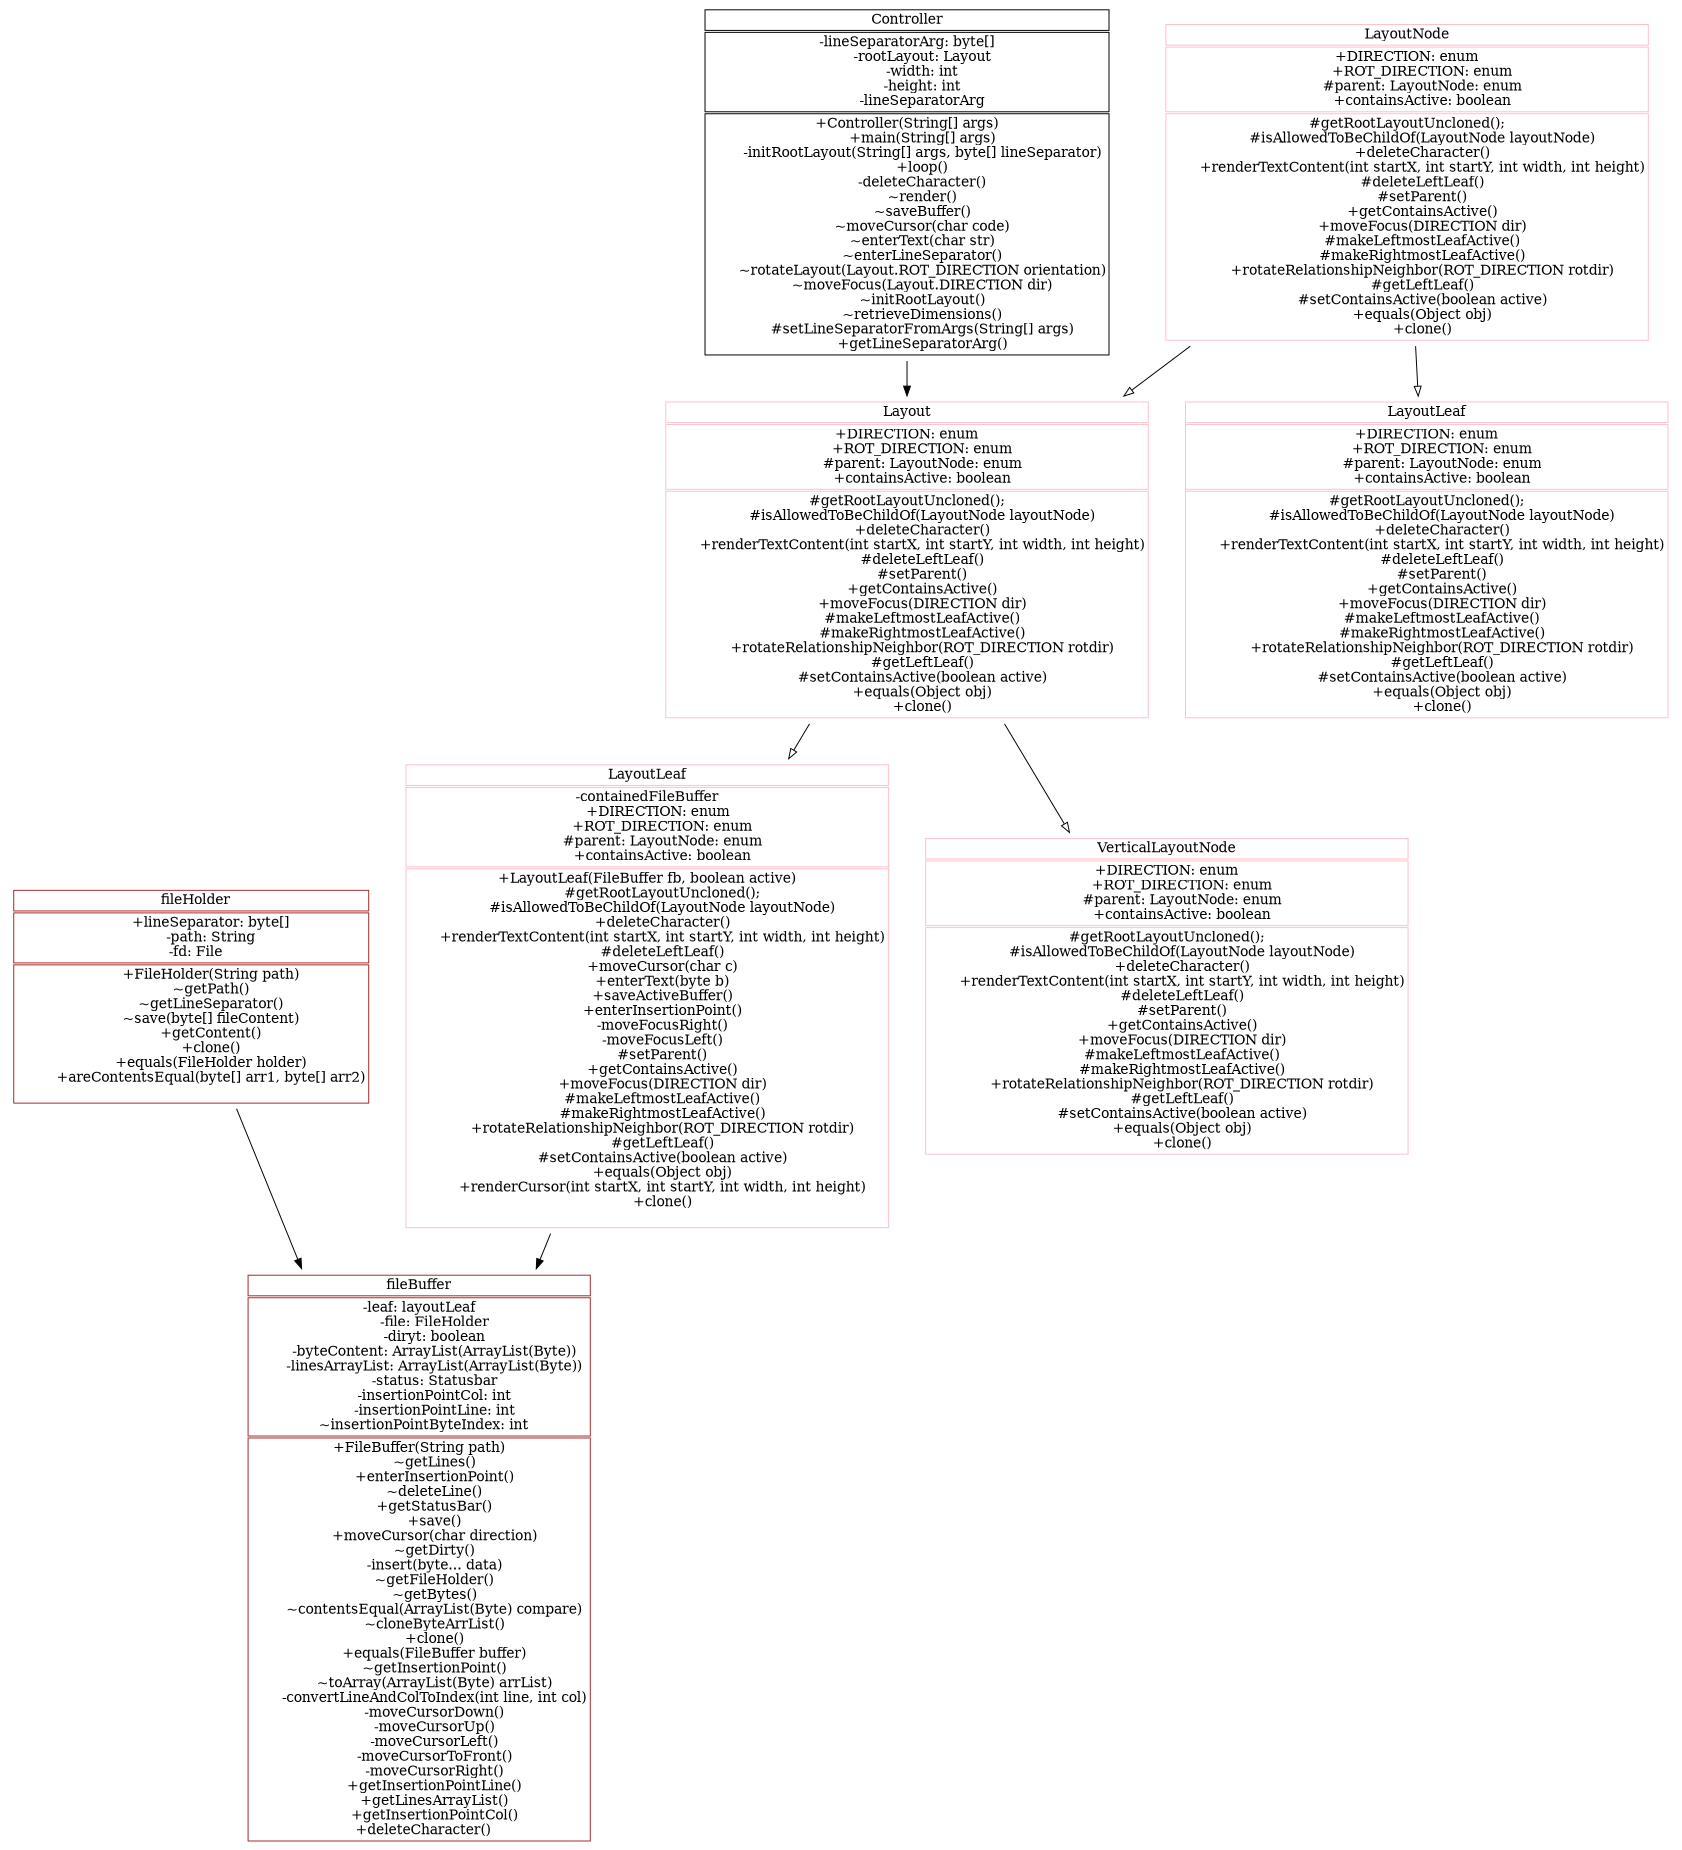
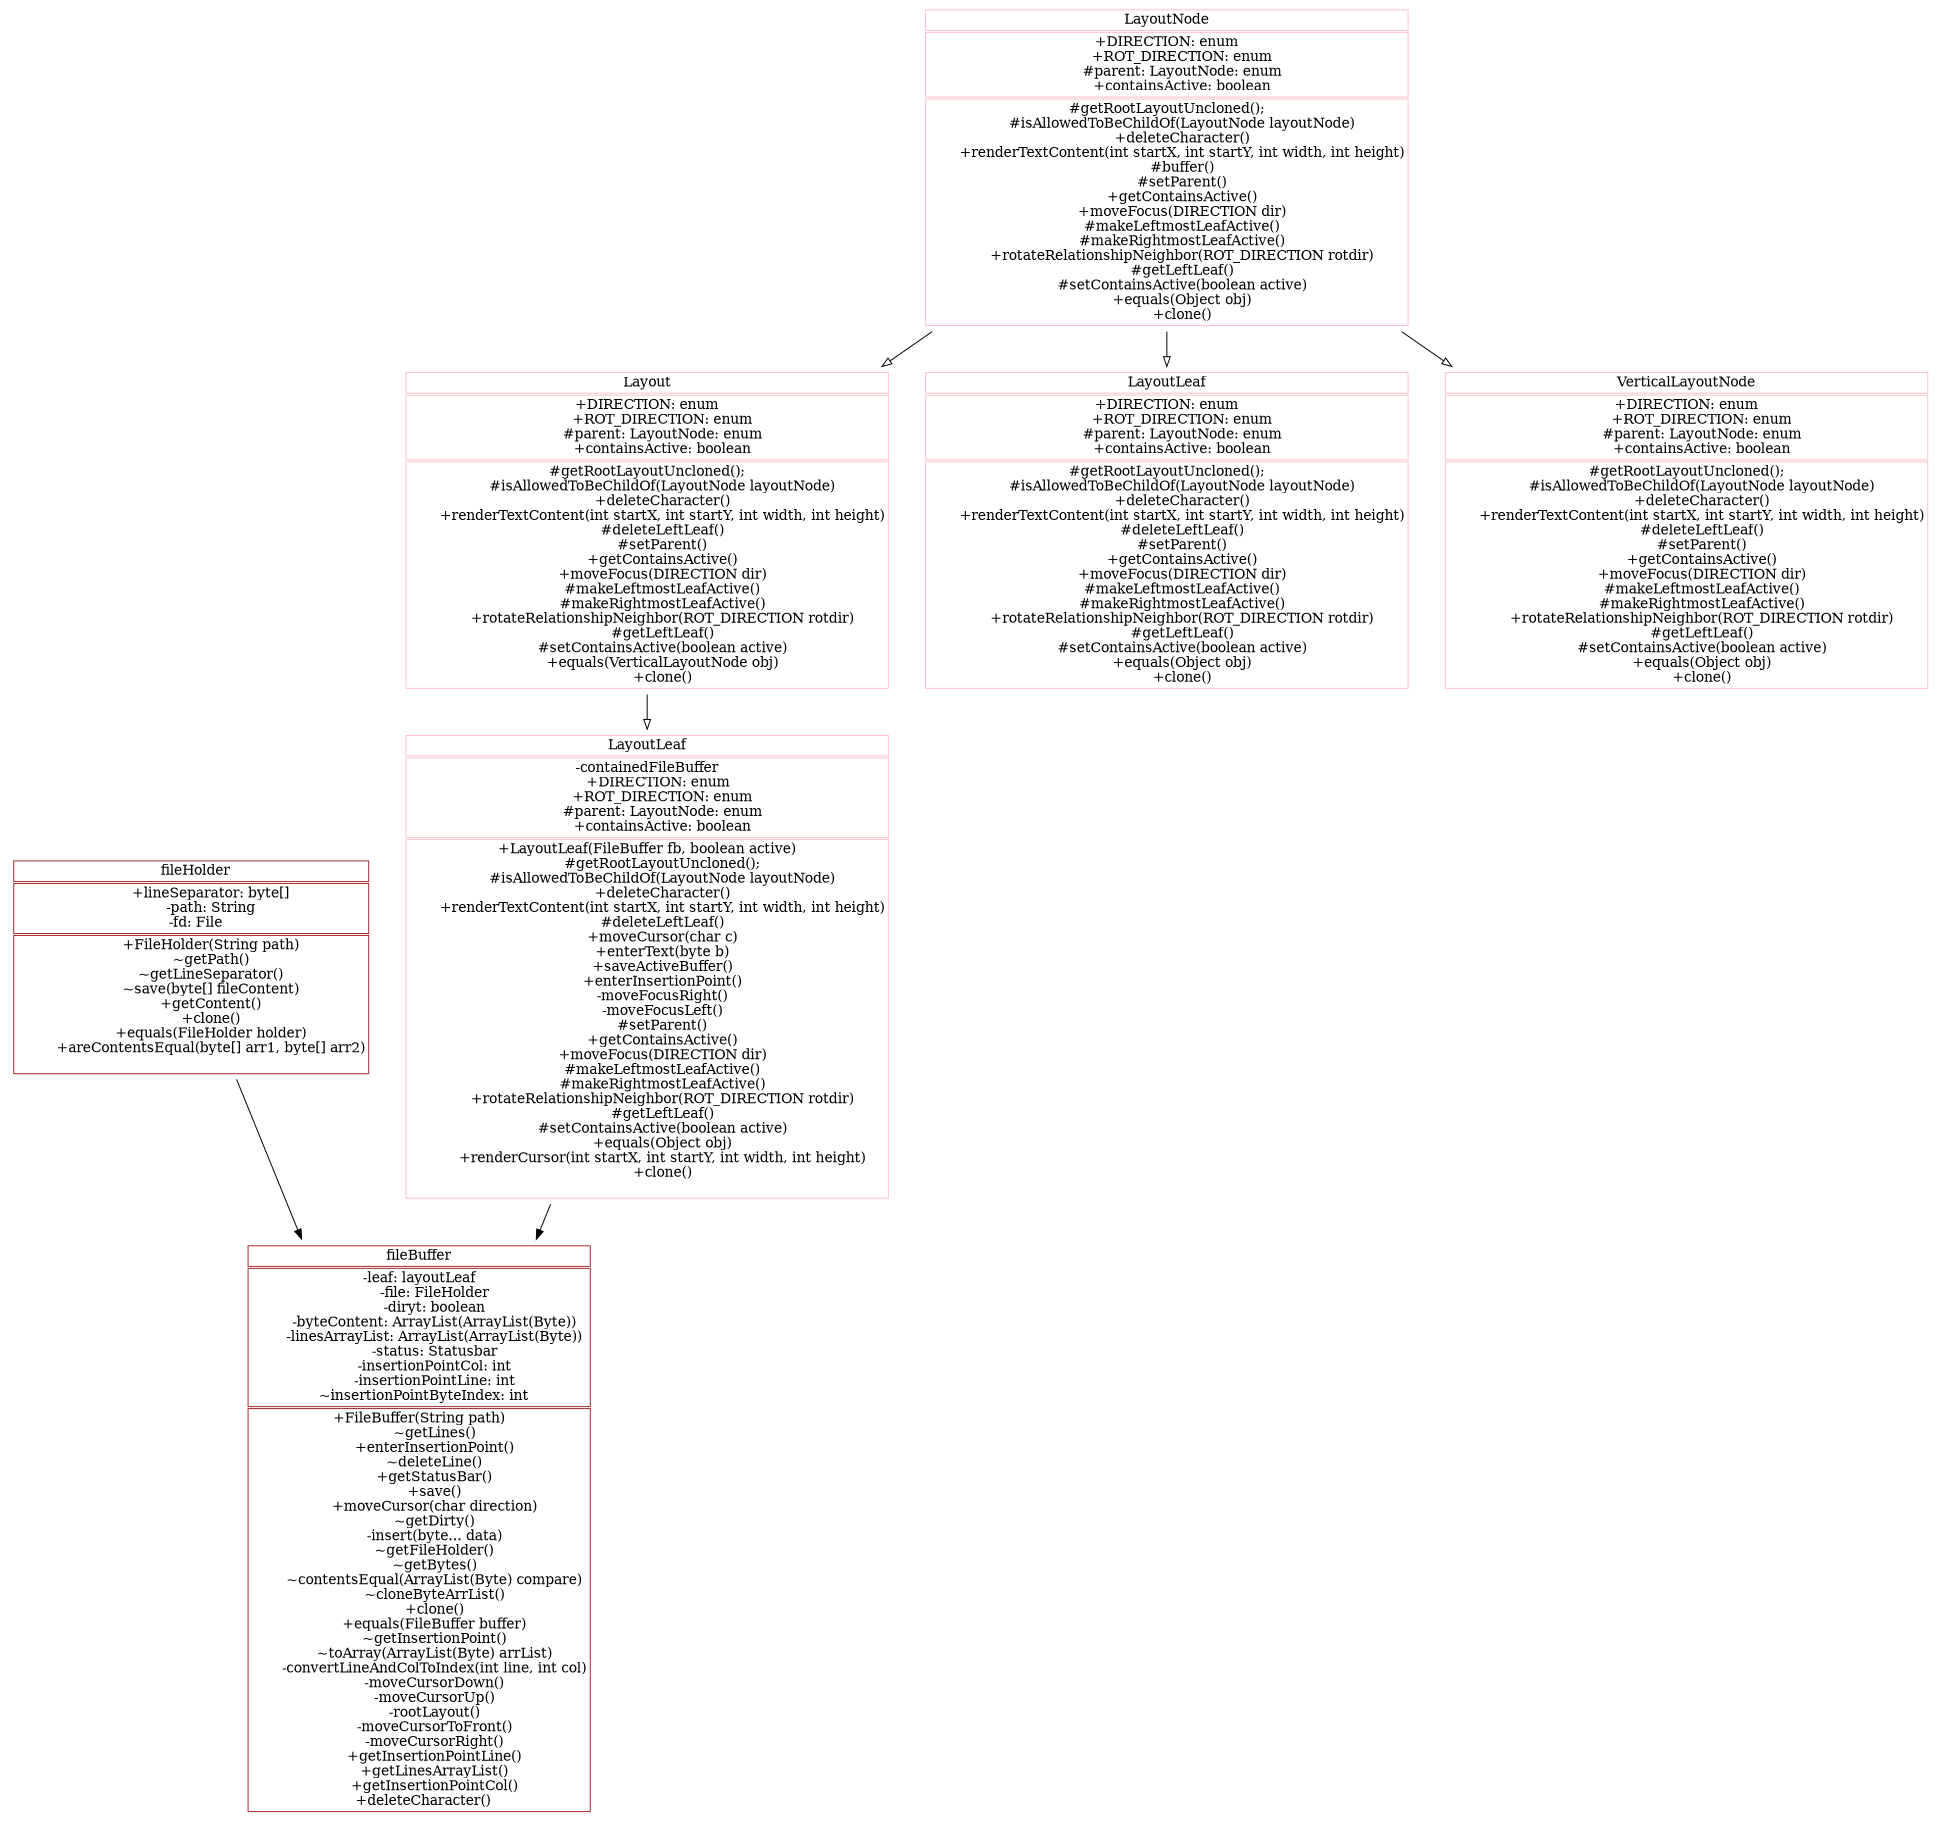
node "Controller": removed
node "LayoutNode": text "#deleteLeftLeaf()" -> "#buffer()"
node "Layout": text "+equals(Object obj)" -> "+equals(VerticalLayoutNode obj)"
edge "Layout" -> "VerticalLayoutNode": now "LayoutNode" -> "VerticalLayoutNode"
node "fileBuffer": text "-moveCursorLeft()" -> "-rootLayout()"
